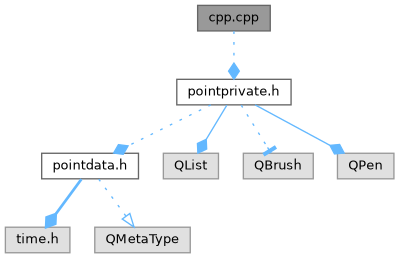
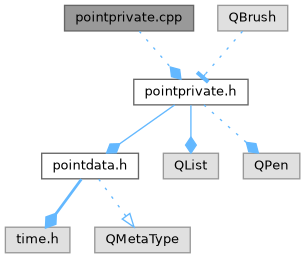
node "cpp.cpp": label "cpp.cpp" -> "pointprivate.cpp"
edge "pointprivate.h" -> "pointdata.h": style dotted -> solid
edge "pointprivate.h" -> "QPen": style solid -> dotted
edge "pointprivate.h" -> "QBrush": reversed
